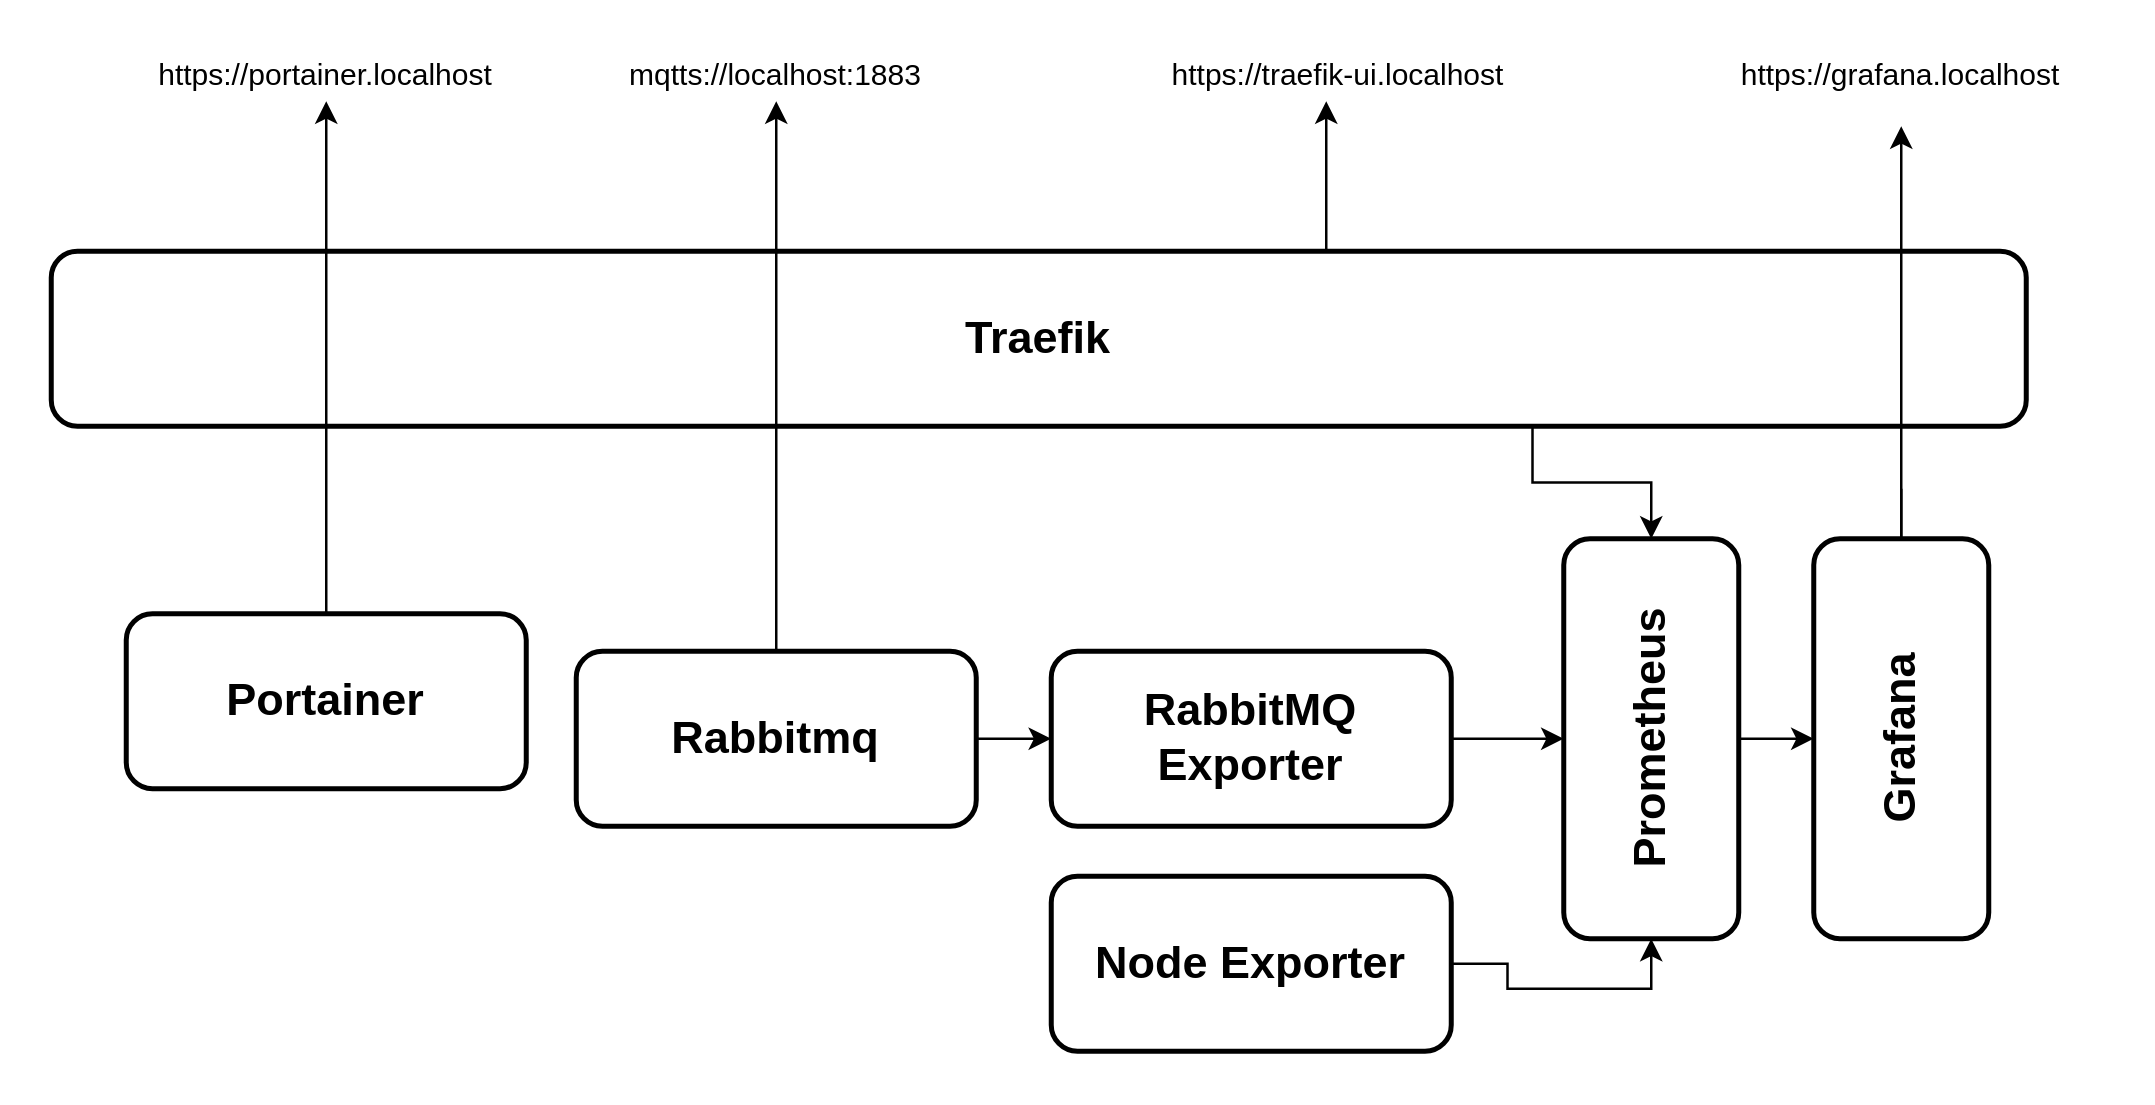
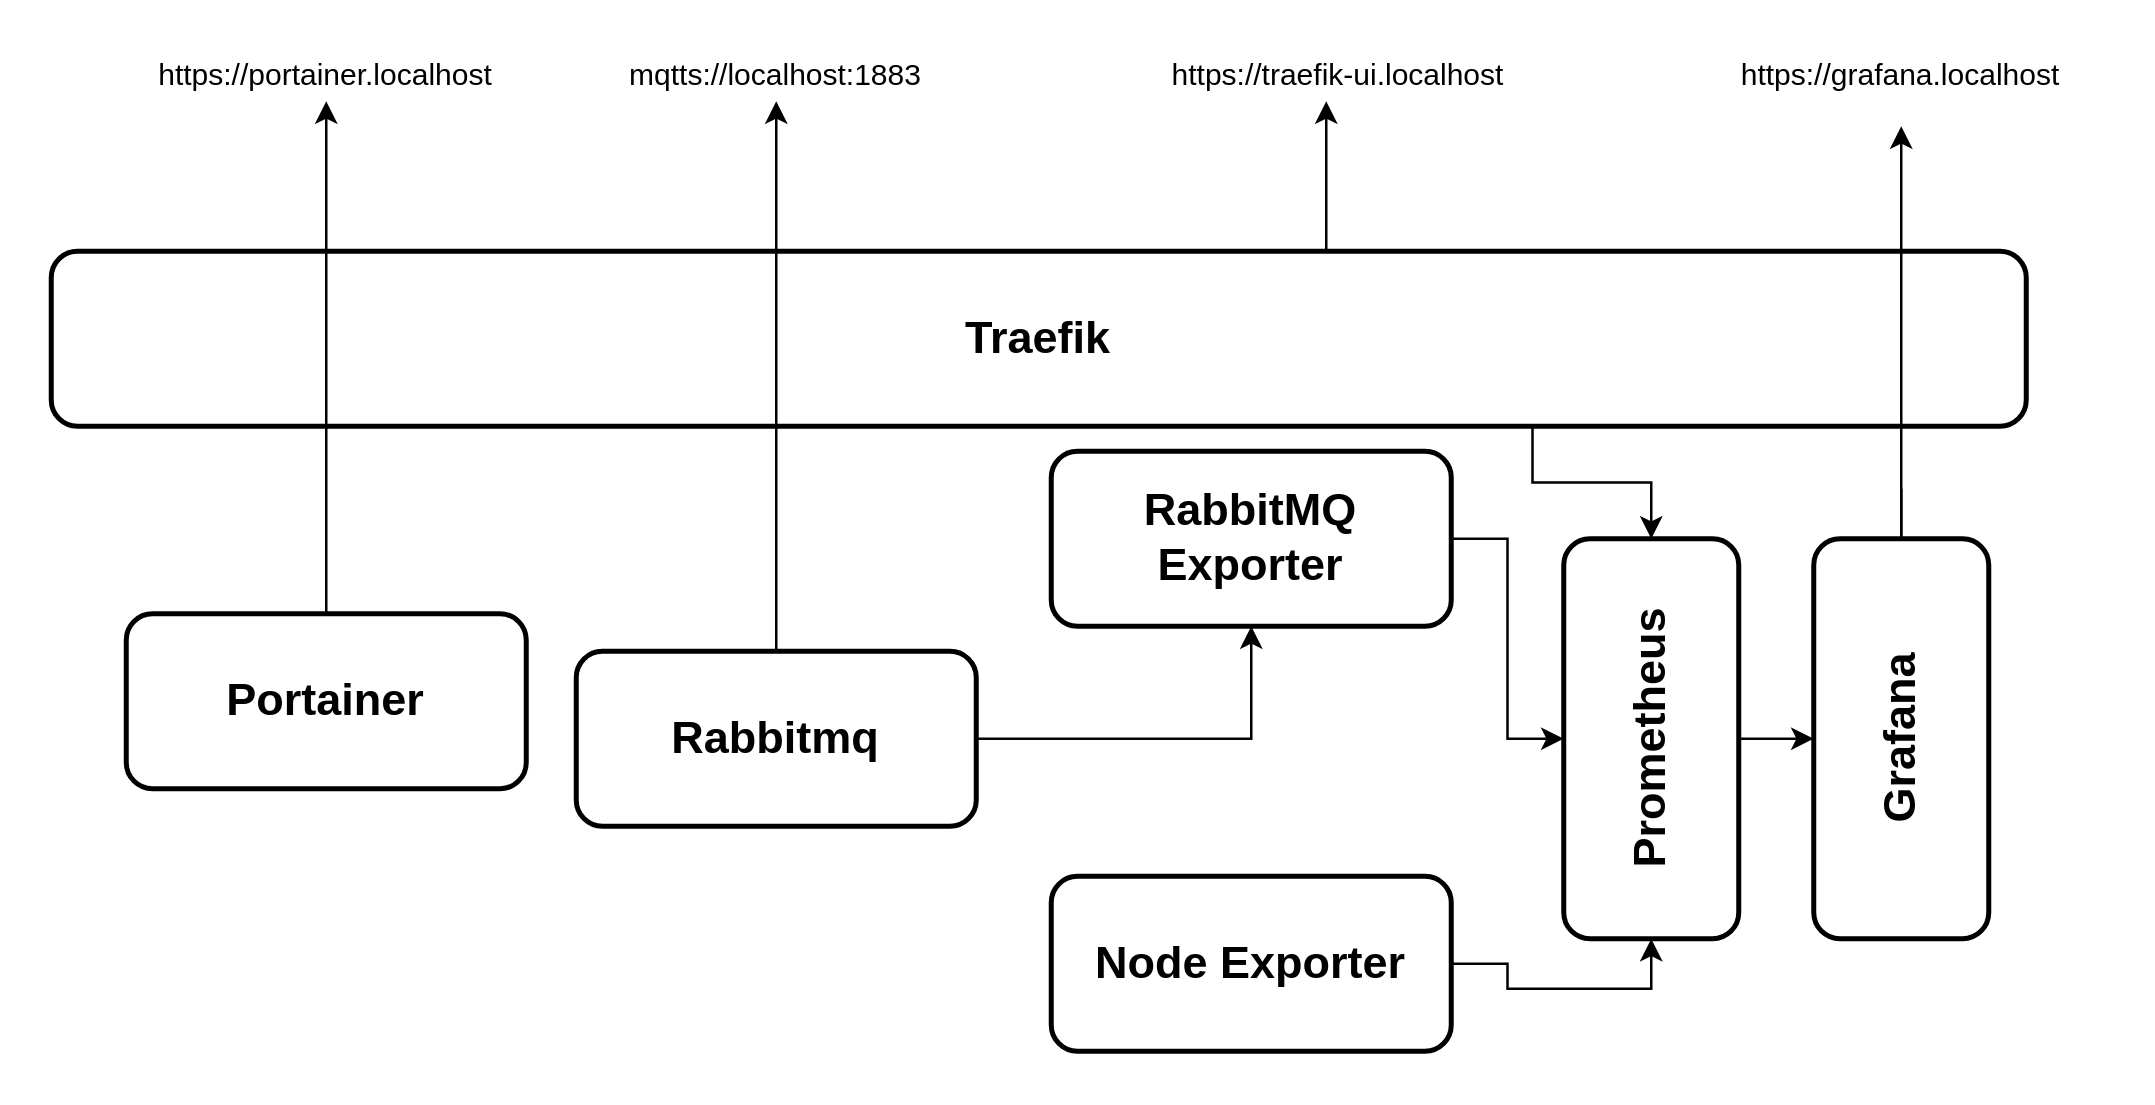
node "RabbitMQ Exporter": moved (1251, 739) -> (1251, 539)
